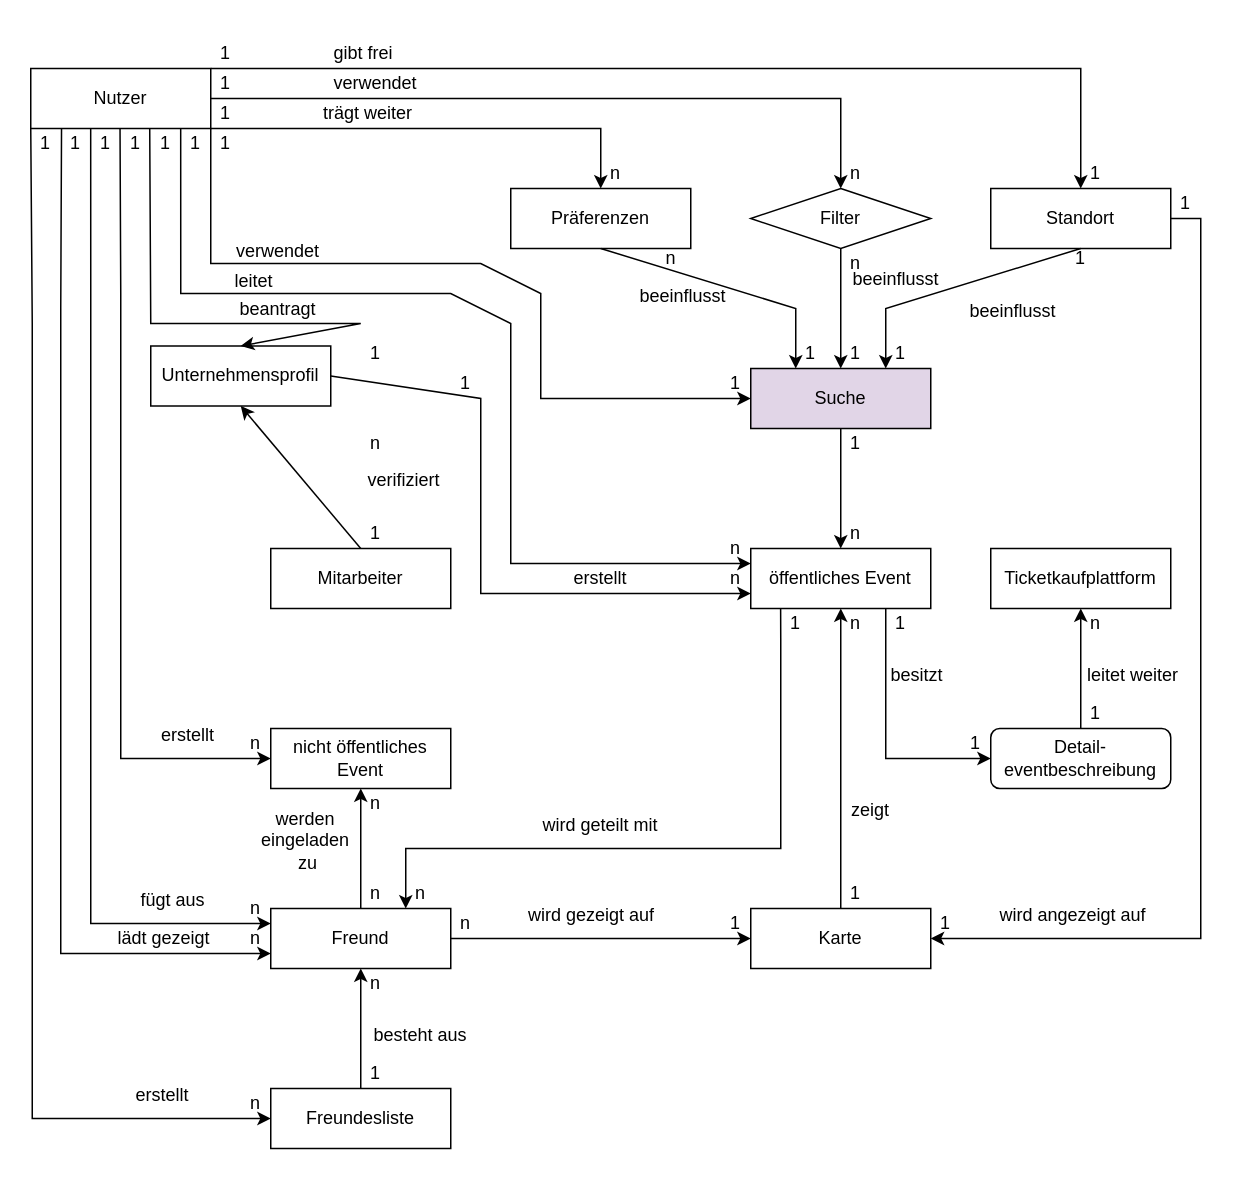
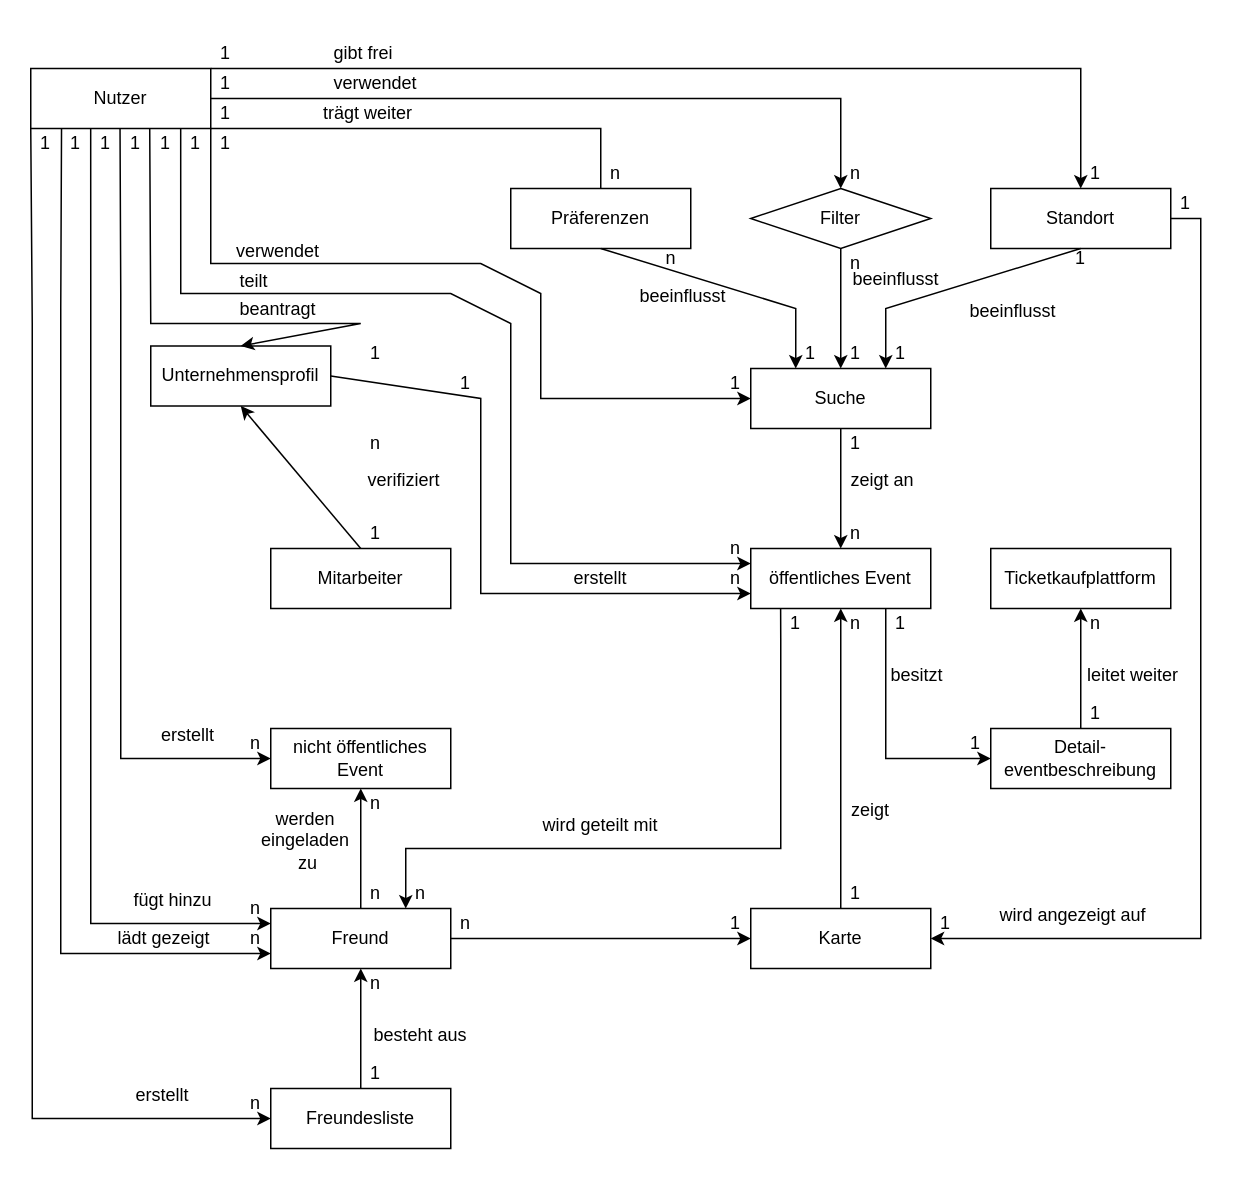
edge "Nutzer" -> "Präferenzen": arrowhead classic -> none
node "leitet": label "leitet" -> "teilt"
node "Suche": fillcolor #e1d5e7 -> #ffffff
node "zeigt an": added
node "Detail-eventbeschreibung": shape rounded rectangle -> rectangle
node "fügt aus": label "fügt aus" -> "fügt hinzu"
node "wird gezeigt auf": removed
